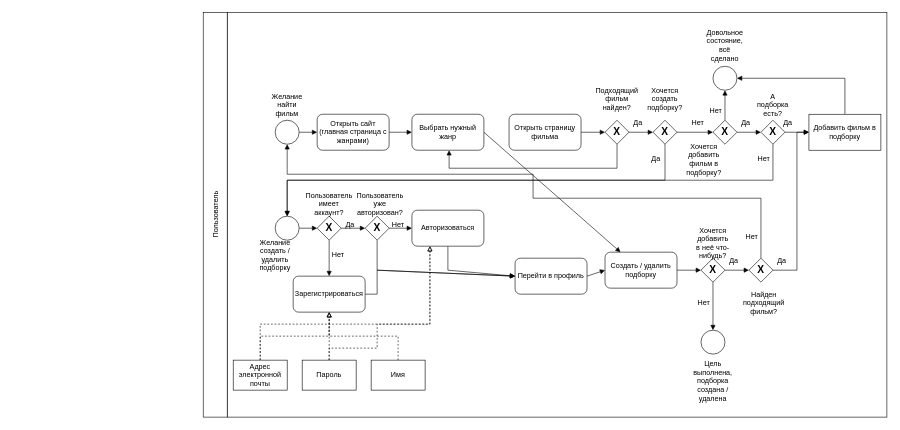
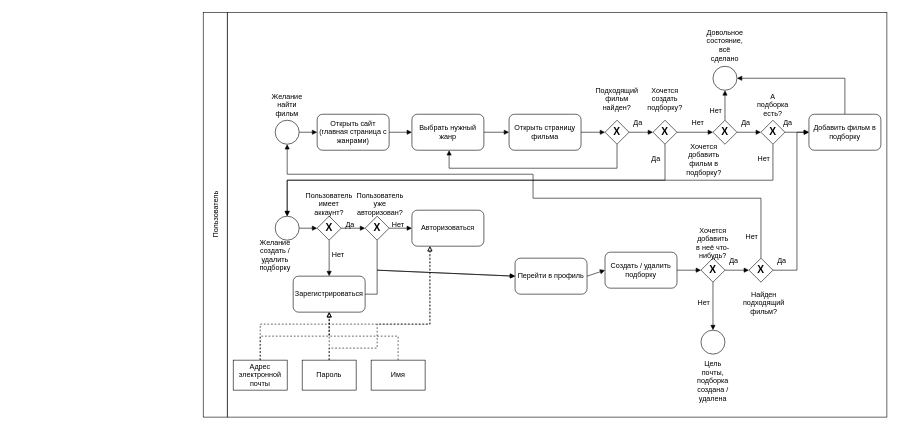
node "Добавить фильм в подборку": shape rectangle -> rounded rectangle
edge "Выбрать нужный жанр" -> "Создать / удалить подборку": now "Выбрать нужный жанр" -> "Открыть страницу фильма"
edge "Авторизоваться" -> "Перейти в профиль": removed
node "Цель выполнена, подборка создана / удалена": label "Цель выполнена, подборка создана / удалена" -> "Цель почты, подборка создана / удалена"
